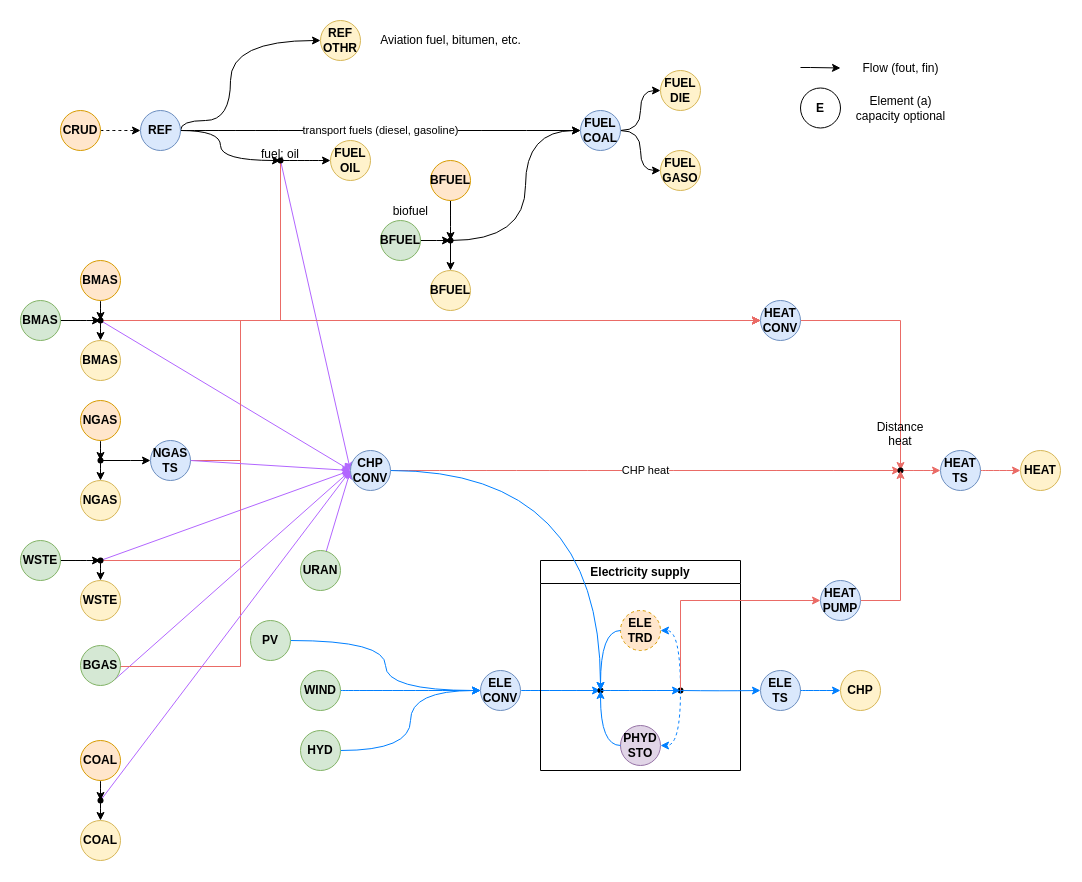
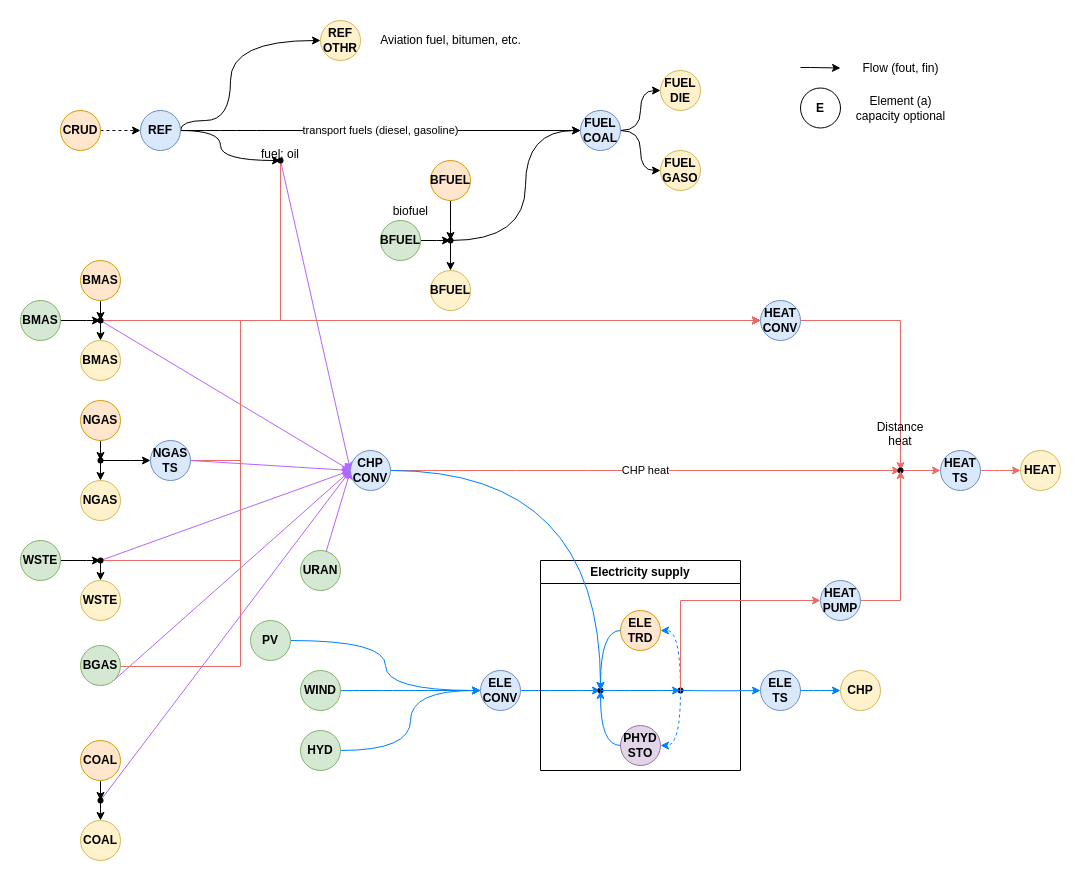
edge "REF" -> "FUEL COAL": arrowhead classic -> open
edge "fuel: oil" -> "FUEL OIL": removed
node "FUEL OIL": removed
node "ELE TRD": style dashed -> solid
